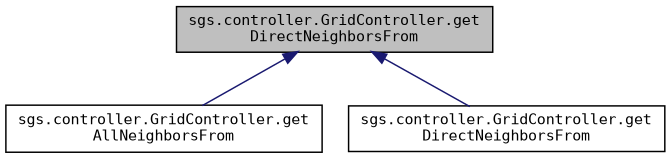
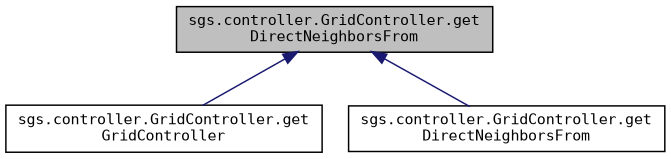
node "sgs.controller.GridController.get AllNeighborsFrom": label "sgs.controller.GridController.get AllNeighborsFrom" -> "sgs.controller.GridController.get GridController"
